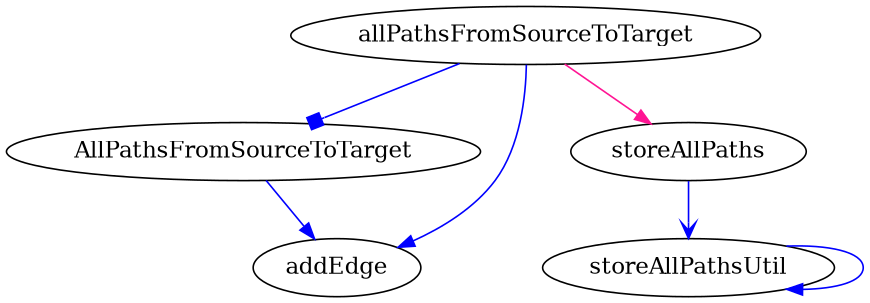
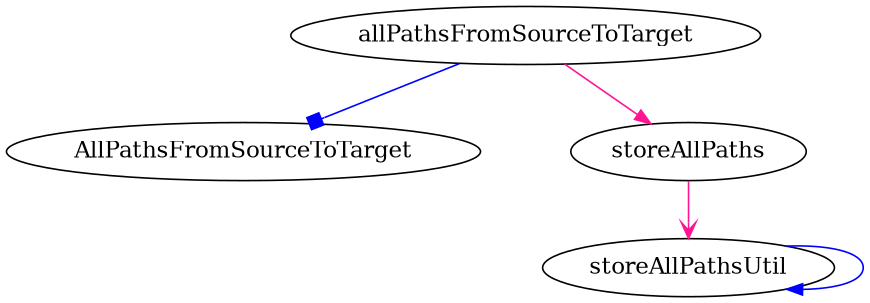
edge "storeAllPaths" -> "storeAllPathsUtil": color blue -> deeppink
node "addEdge": removed
